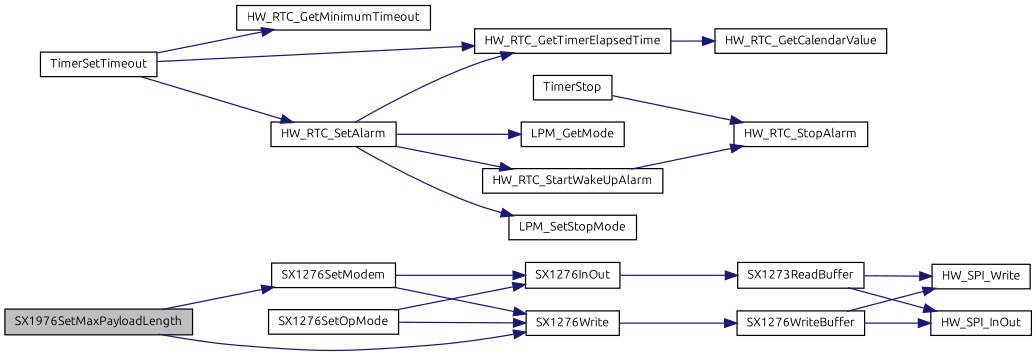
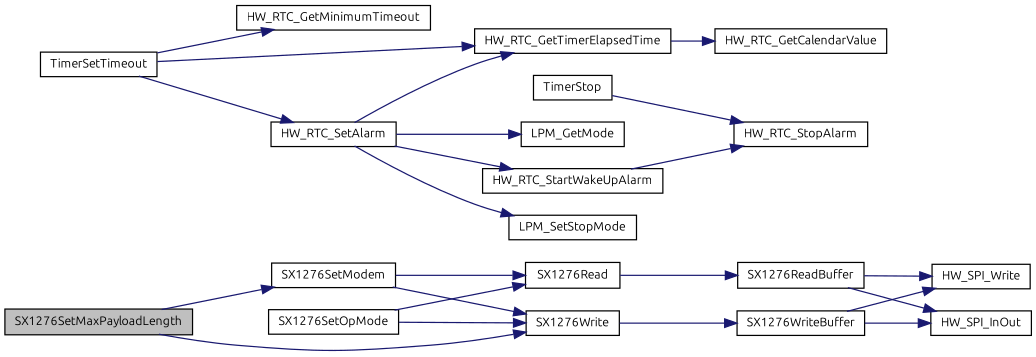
node "SX1276InOut": label "SX1276InOut" -> "SX1276Read"
node "SX1273ReadBuffer": label "SX1273ReadBuffer" -> "SX1276ReadBuffer"
node "SX1976SetMaxPayloadLength": label "SX1976SetMaxPayloadLength" -> "SX1276SetMaxPayloadLength"
